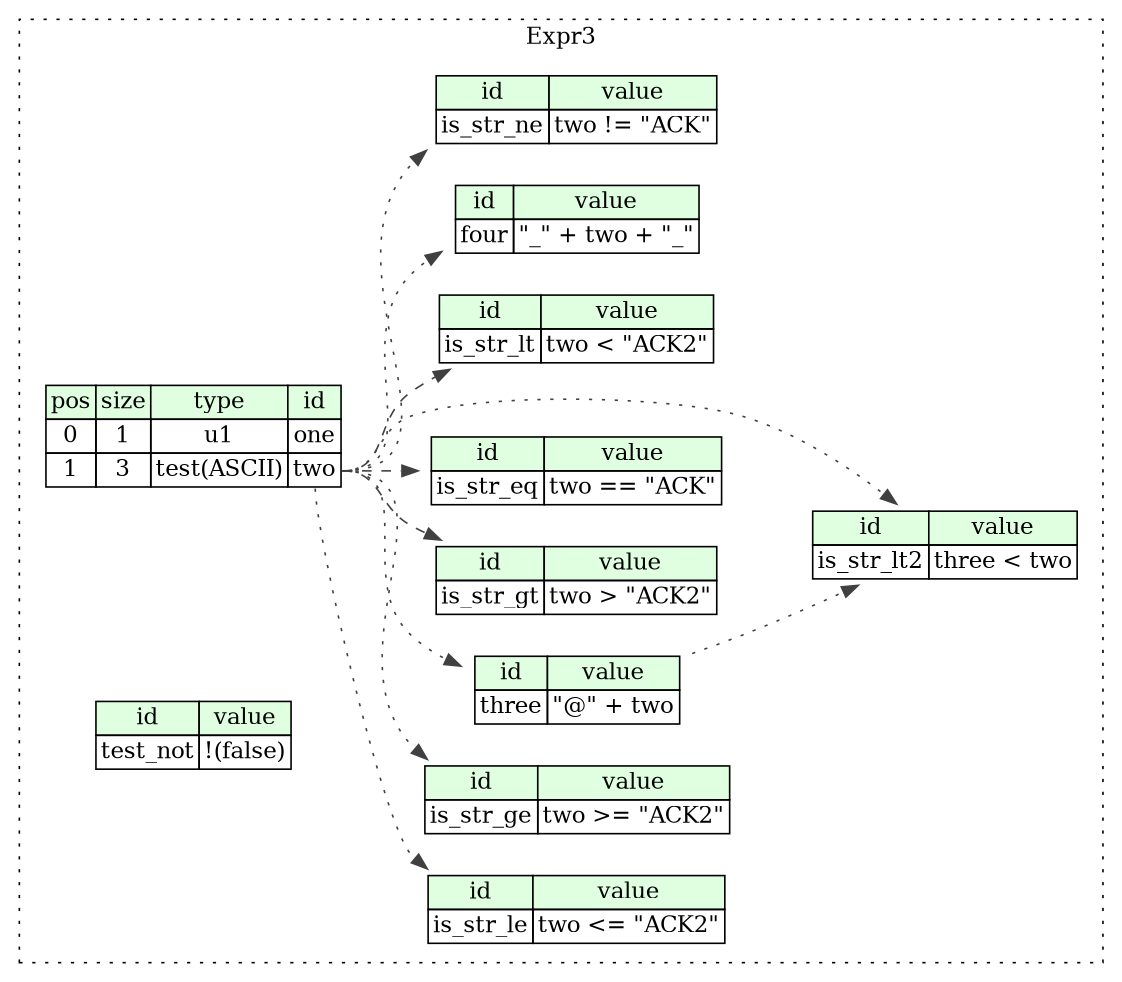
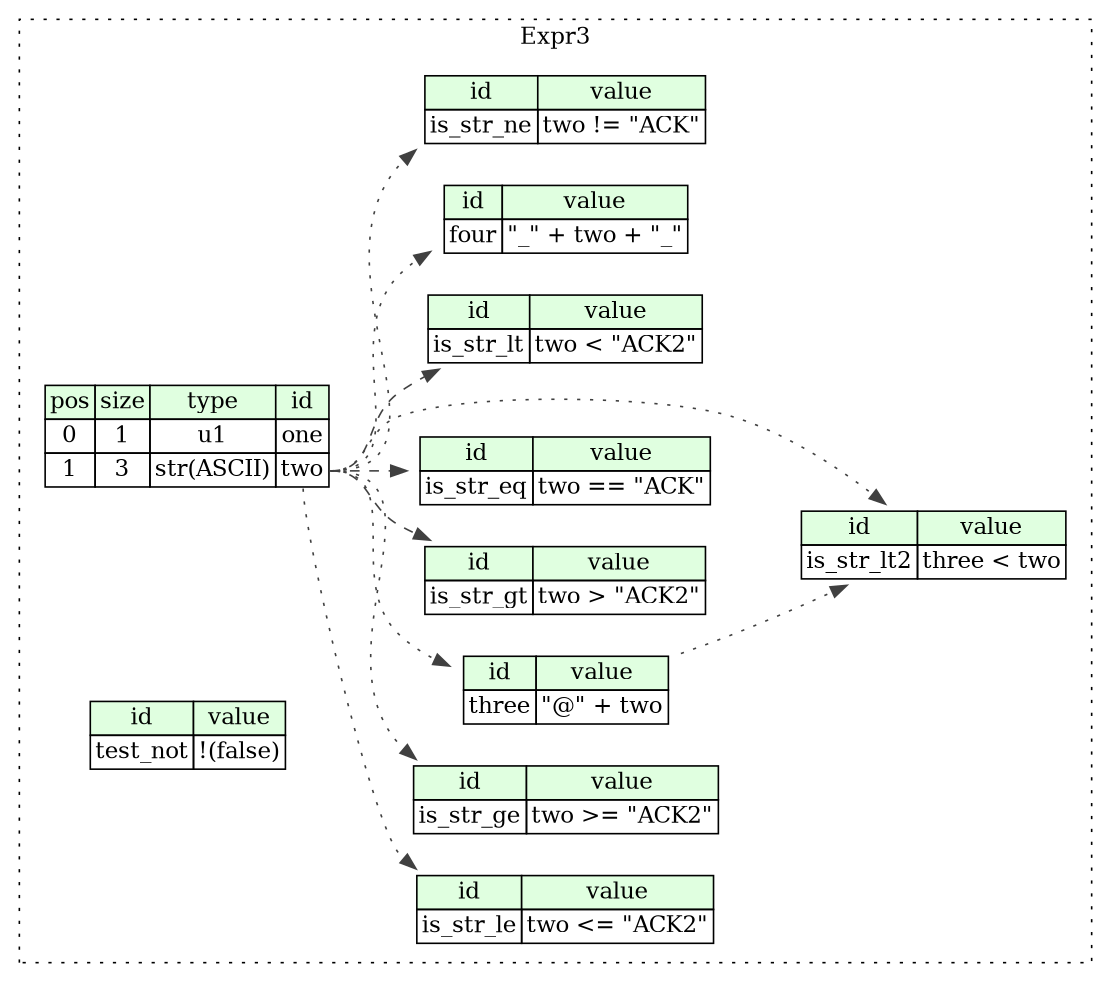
node "pos": text "test(ASCII)" -> "str(ASCII)"
